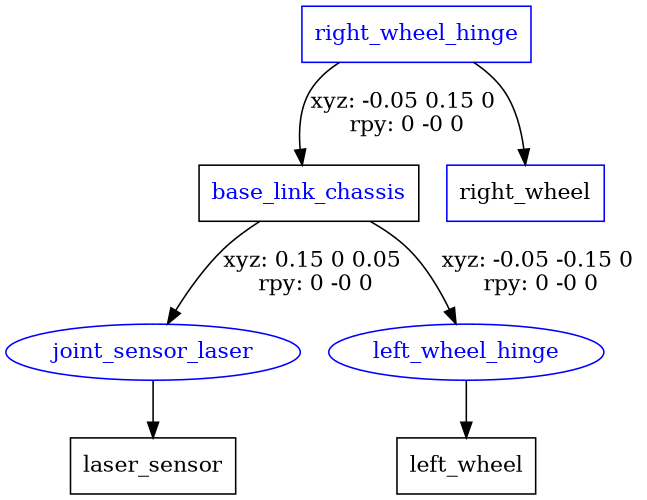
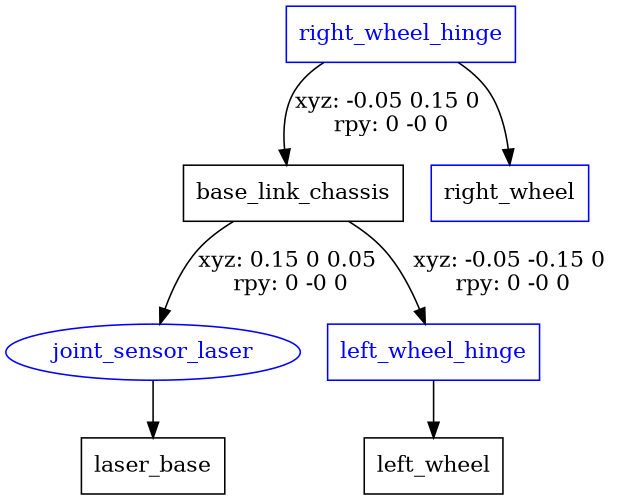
node "base_link_chassis": fontcolor blue -> black
node "left_wheel_hinge": shape ellipse -> box
node "laser_sensor": label "laser_sensor" -> "laser_base"
